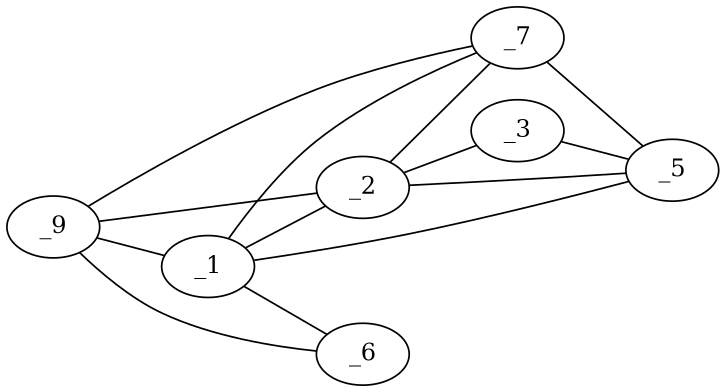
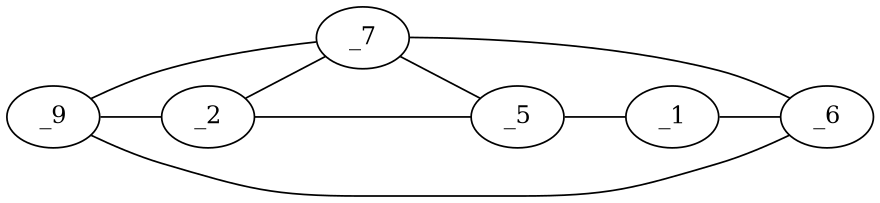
edge "_7" -- "_1": now "_7" -- "_6"
node "_3": removed
edge "_2" -- "_1": removed
edge "_9" -- "_1": removed
